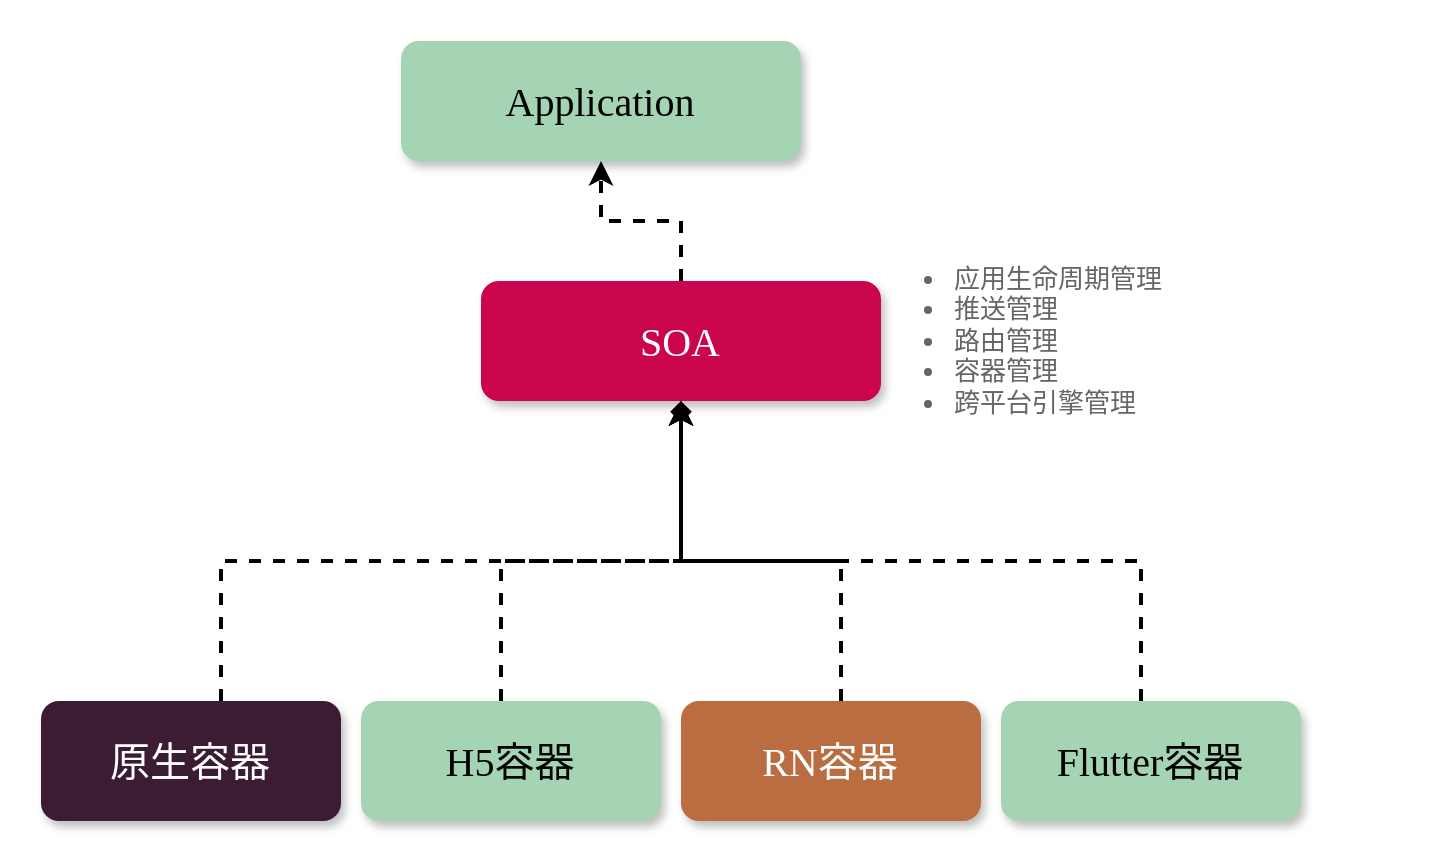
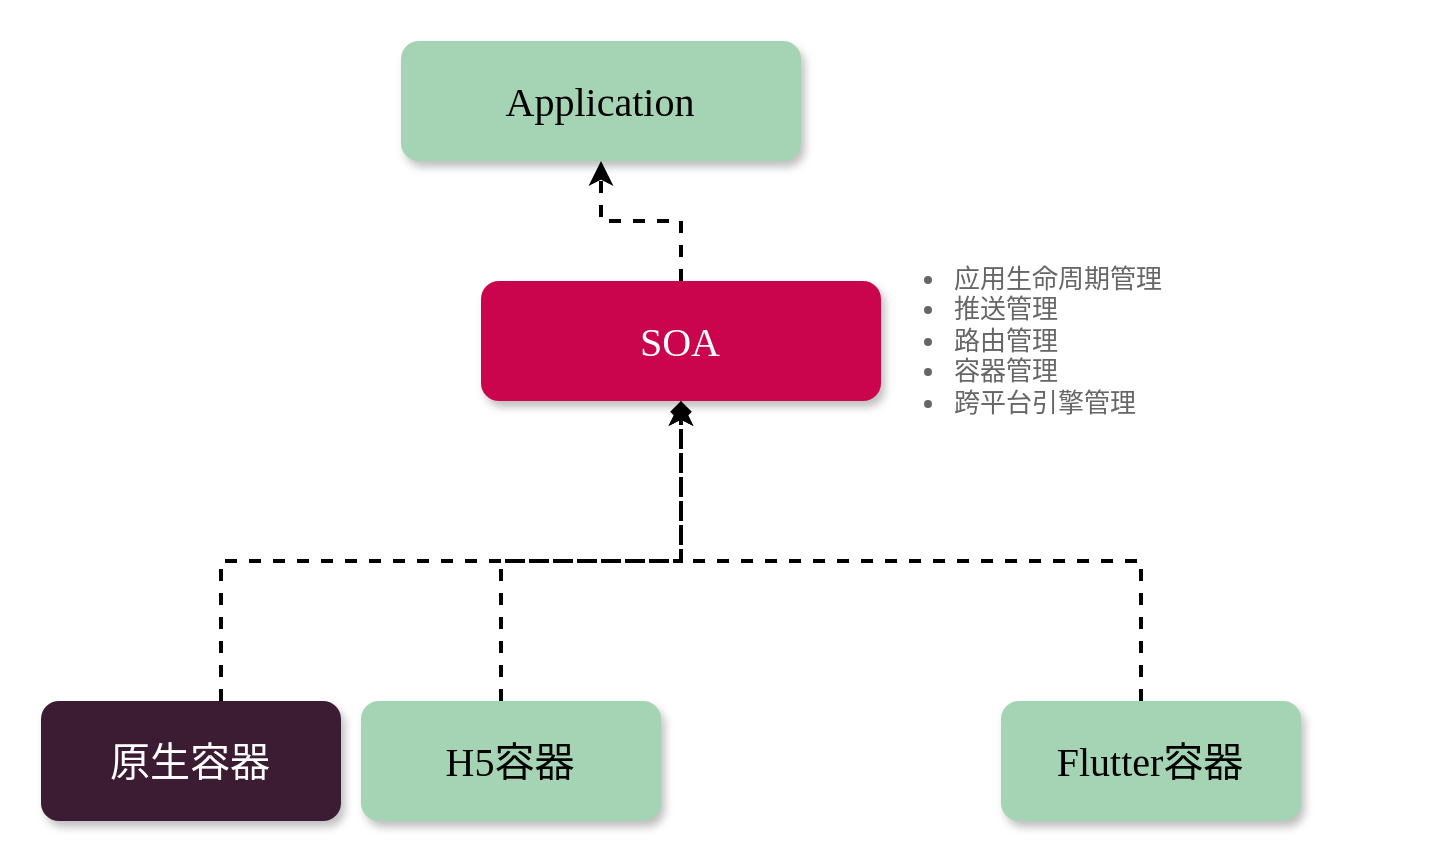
edge "RN容器" -> "SOA": removed
node "RN容器": removed
